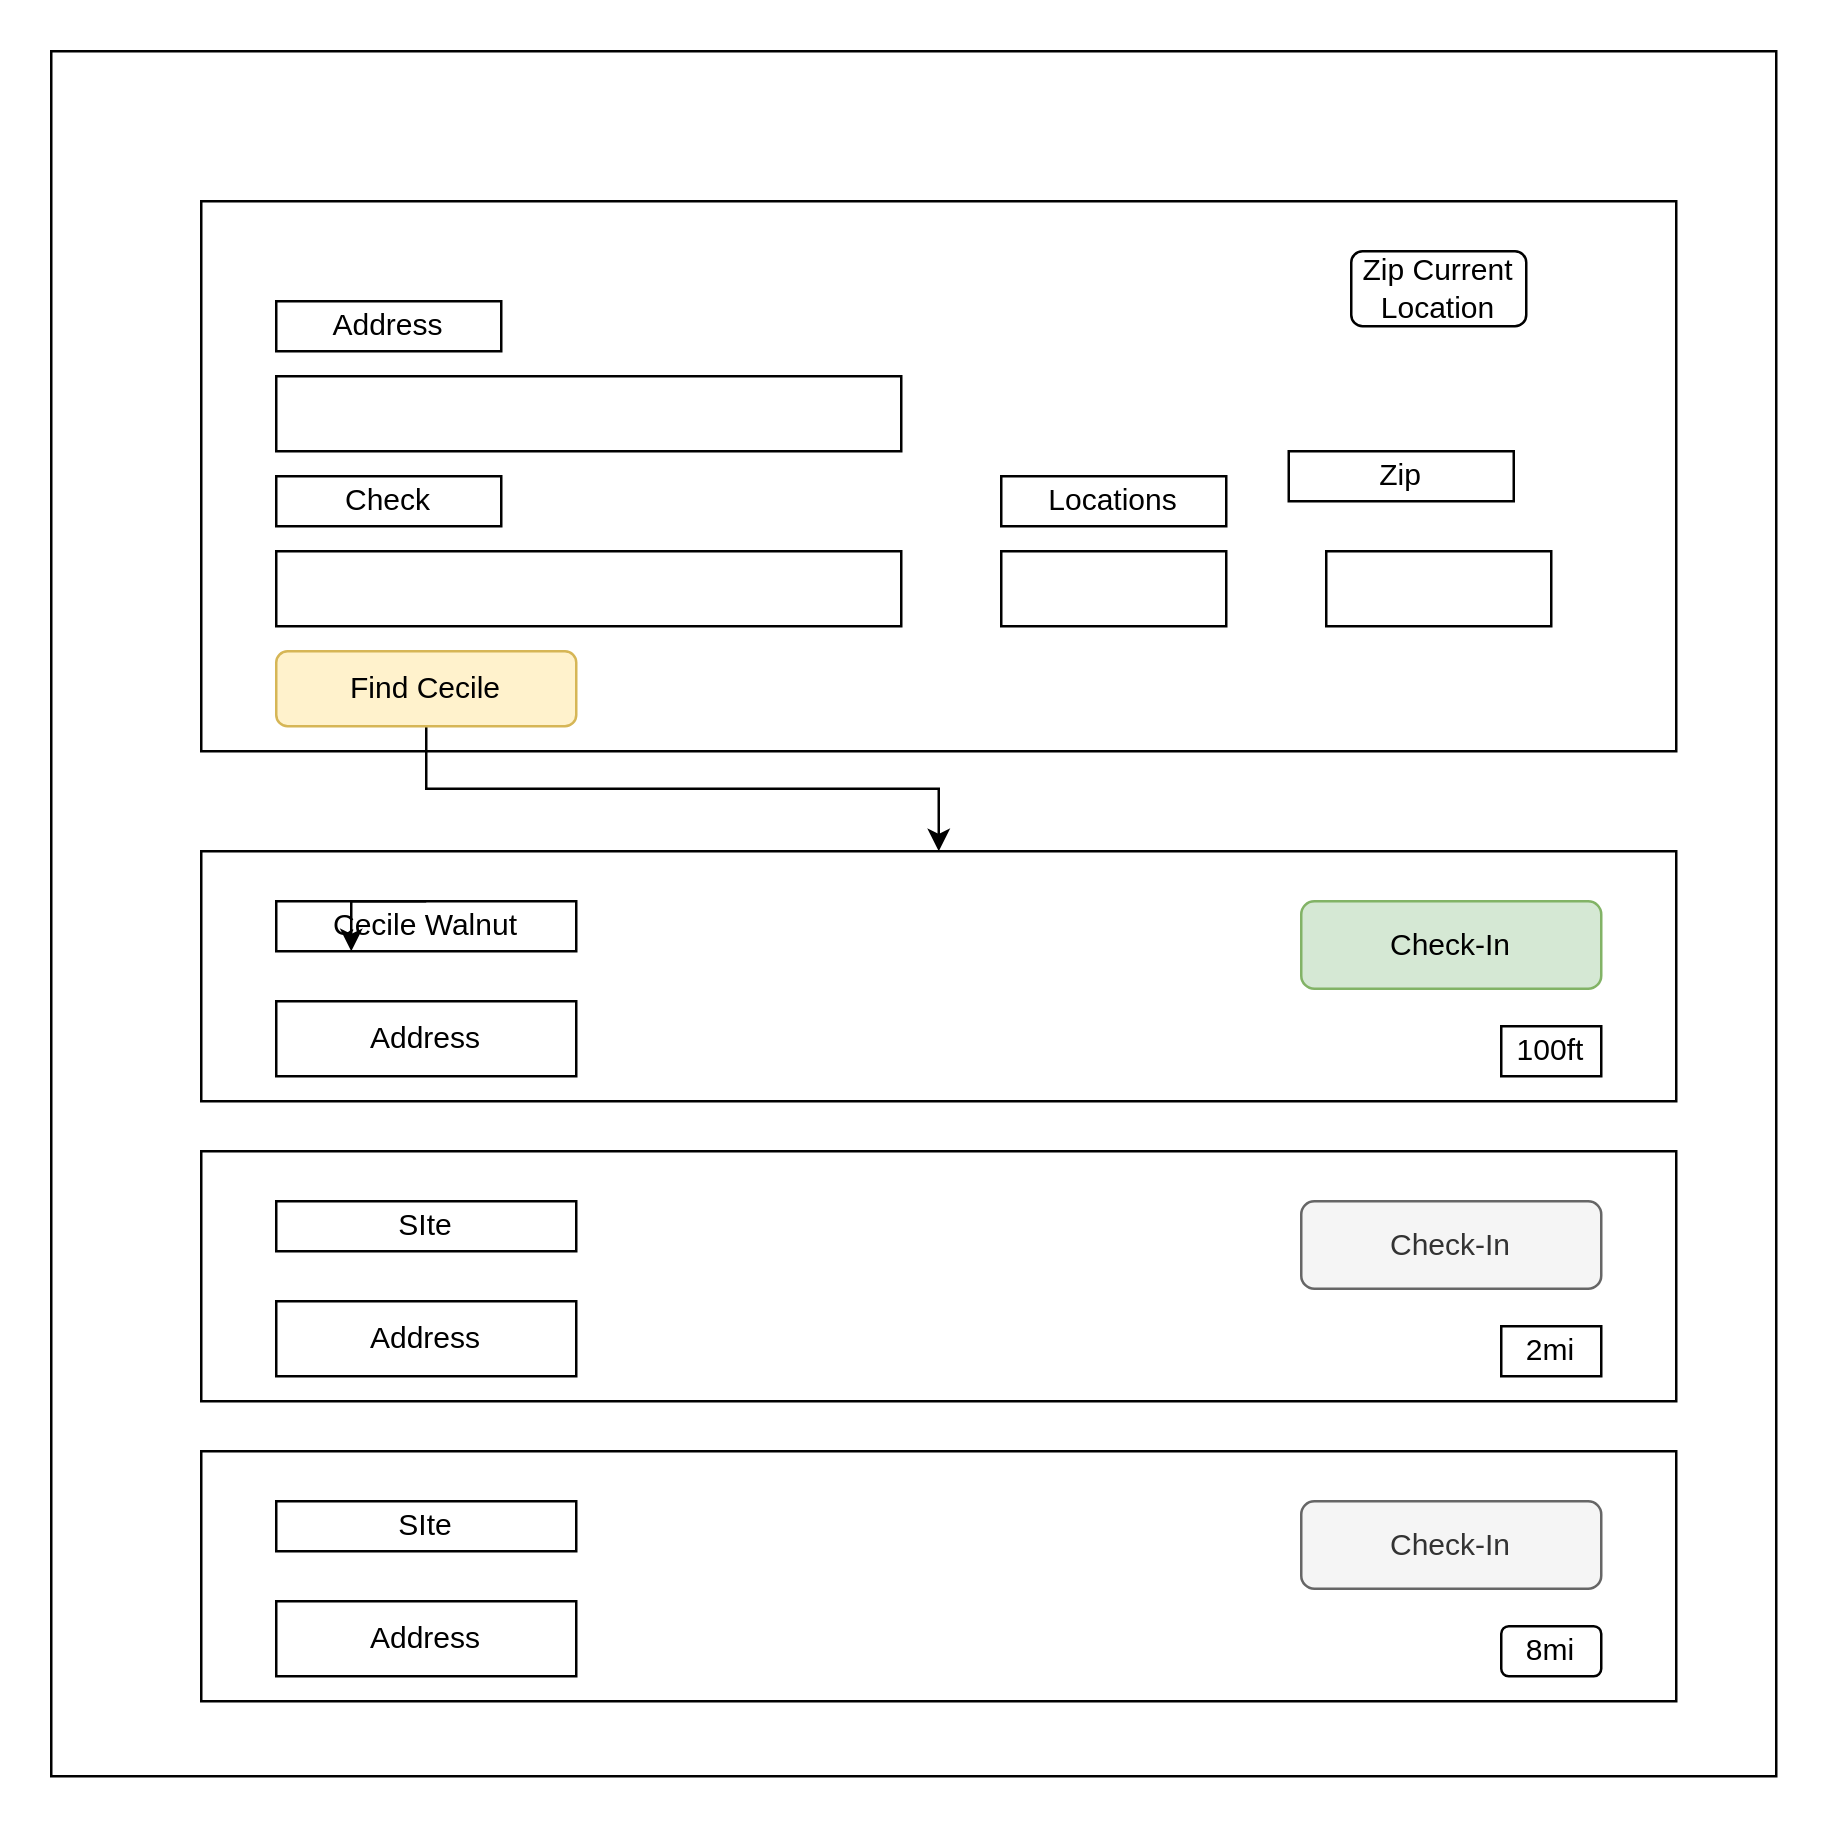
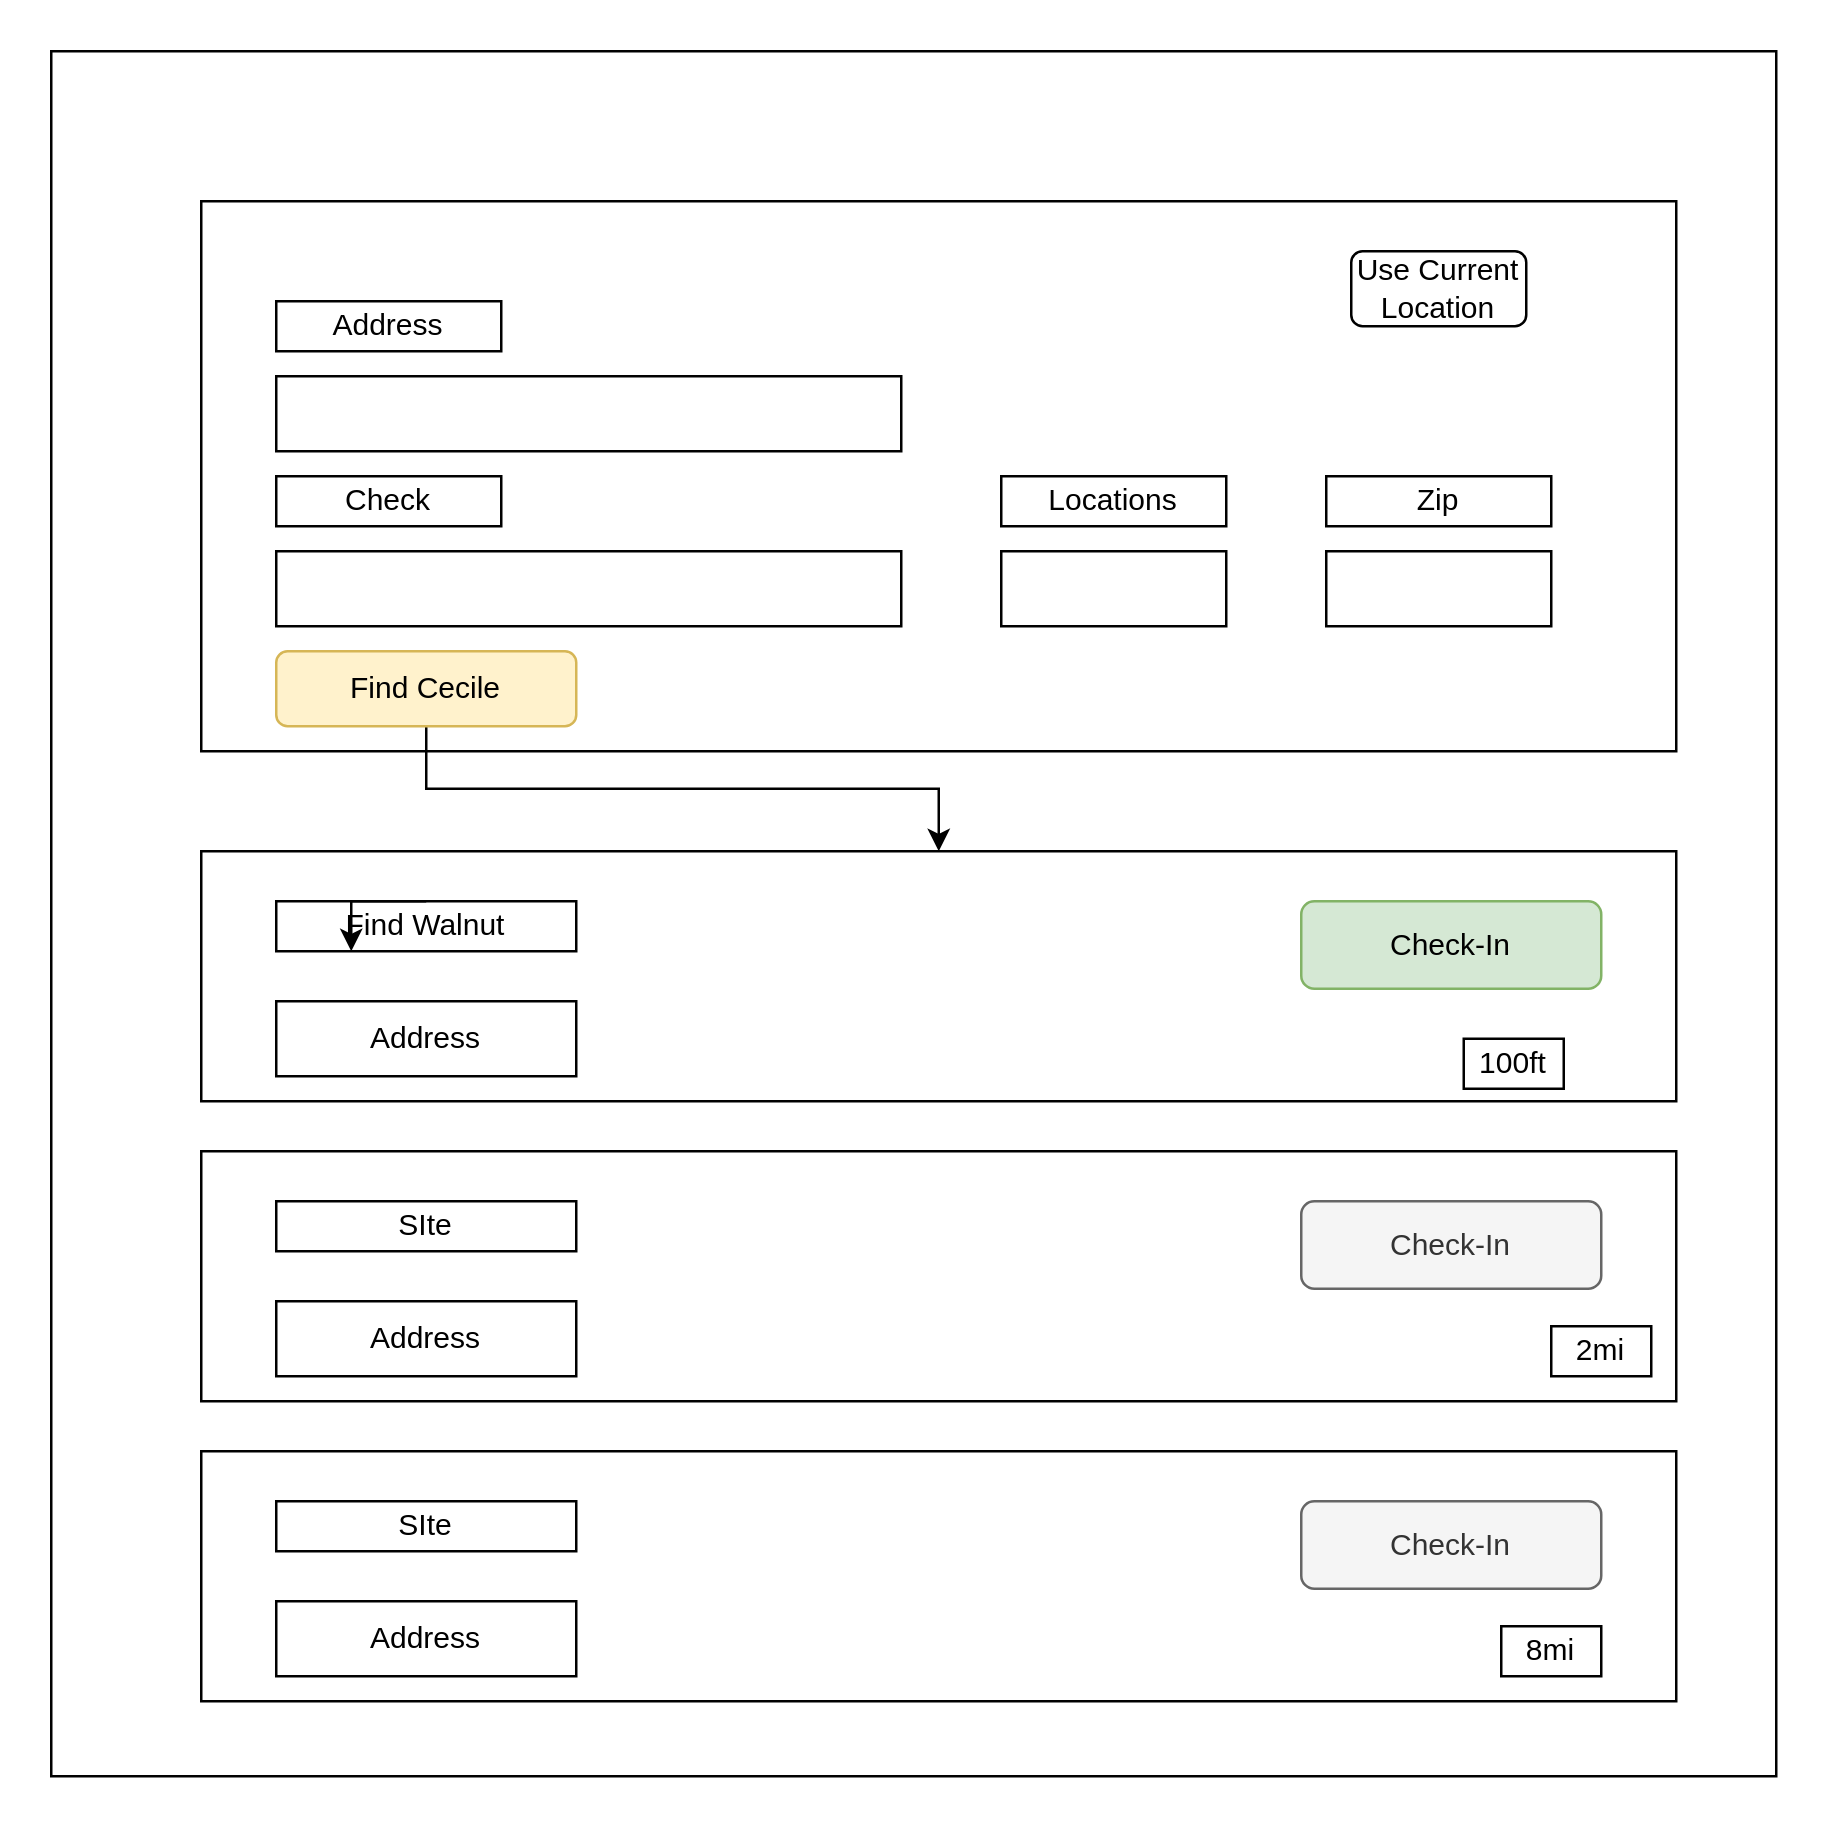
node "Zip Current Location": label "Zip Current Location" -> "Use Current Location"
node "Zip": moved (1401, 476) -> (1439, 501)
node "Cecile Walnut": label "Cecile Walnut" -> "Find Walnut"
node "100ft": moved (1551, 1051) -> (1514, 1064)
node "2mi": moved (1551, 1351) -> (1601, 1351)
node "8mi": shape rounded rectangle -> rectangle
